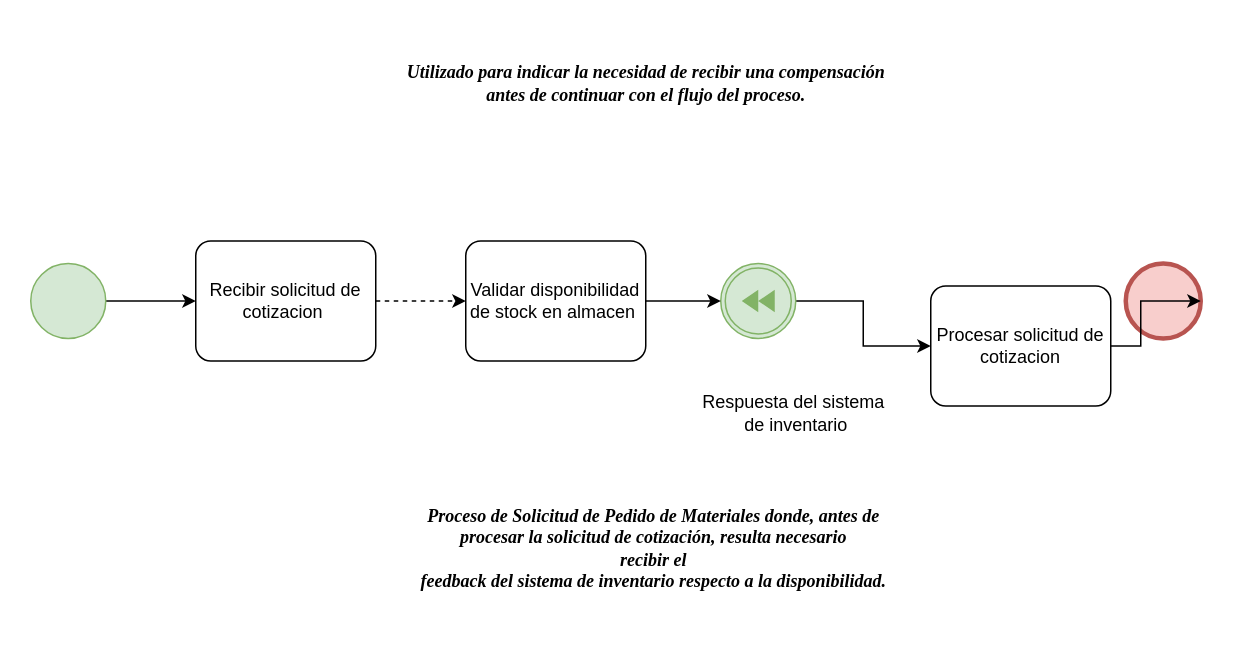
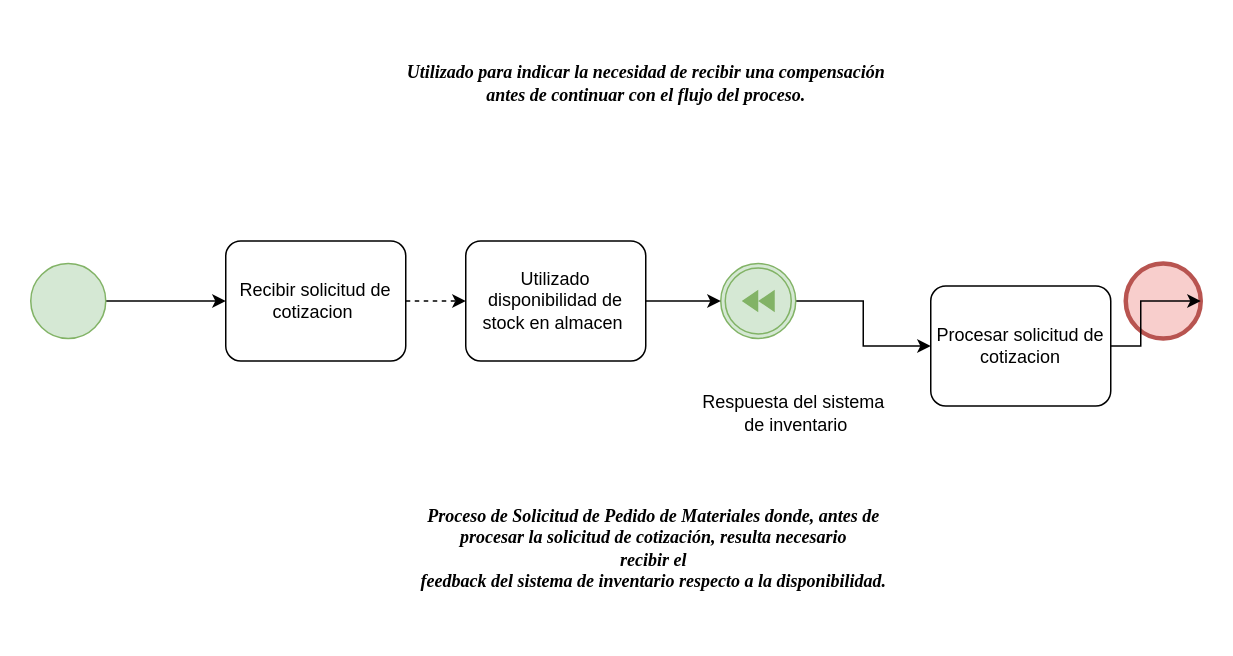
node "Recibir solicitud de cotizacion": moved (286, 301) -> (316, 301)
node "Validar disponibilidad de stock en almacen": label "Validar disponibilidad de stock en almacen" -> "Utilizado disponibilidad de stock en almacen"
